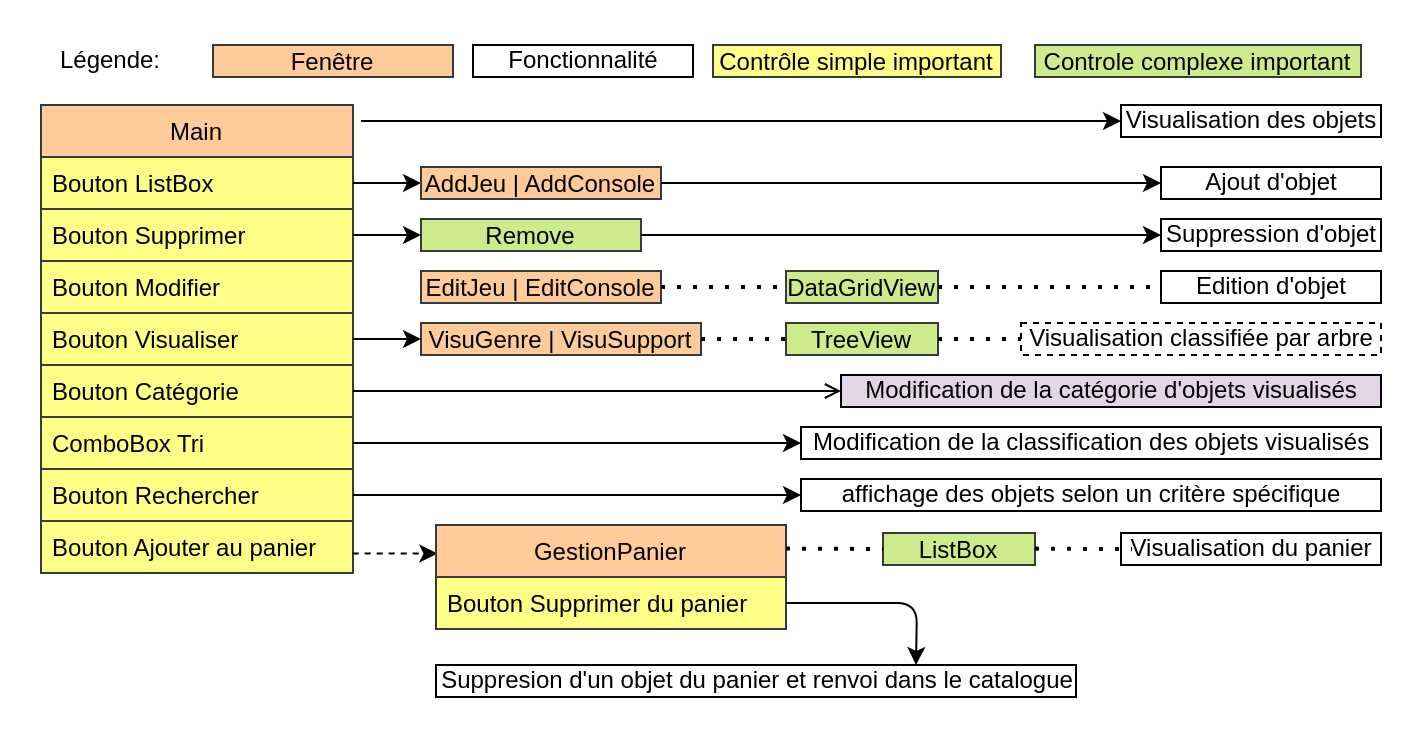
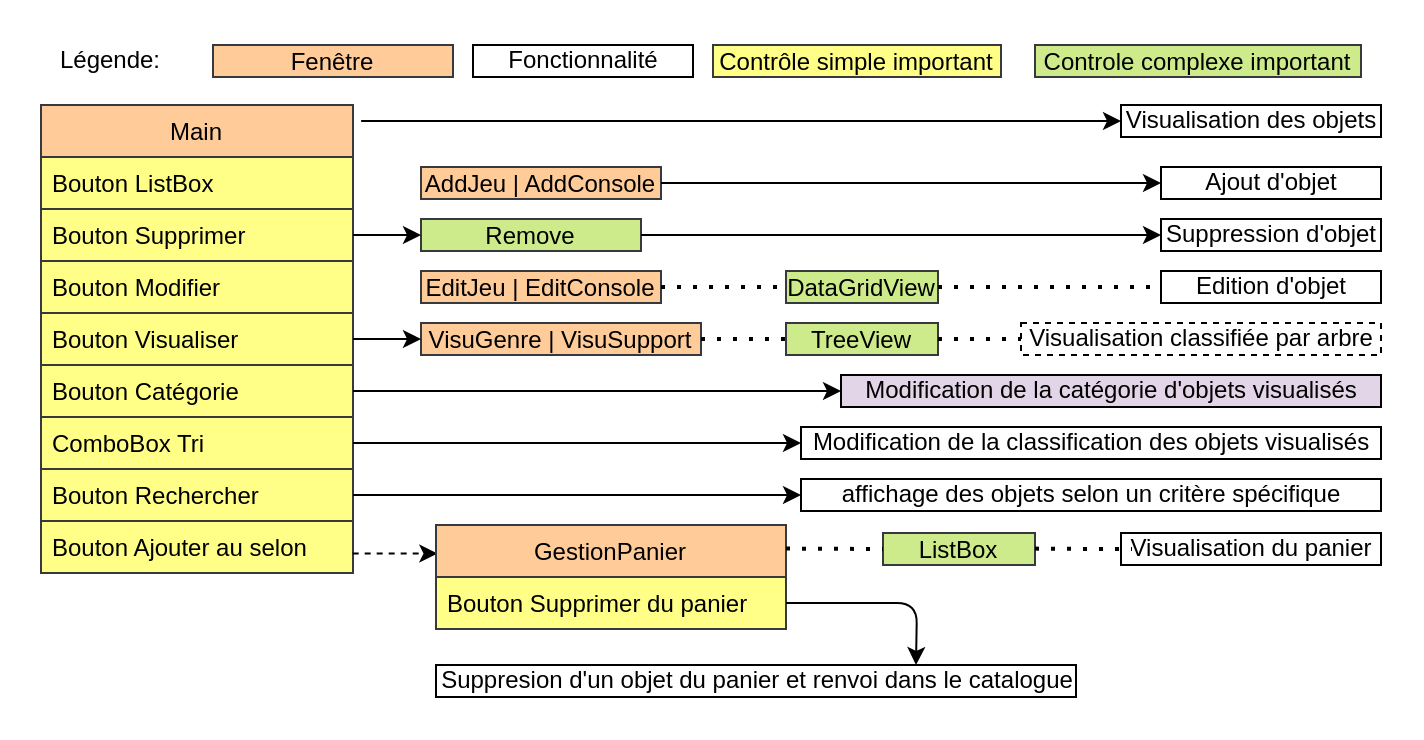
edge "Bouton ListBox" -> "AddJeu | AddConsole": removed
edge "Bouton Catégorie" -> "Modification de la catégorie d'objets visualisés": arrowhead open -> classic
node "Bouton Ajouter au panier": label "Bouton Ajouter au panier" -> "Bouton Ajouter au selon"
